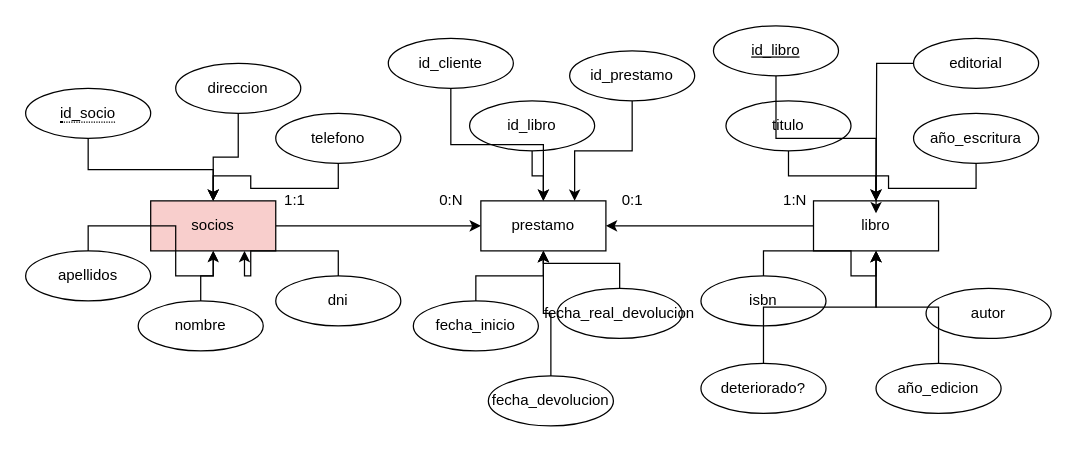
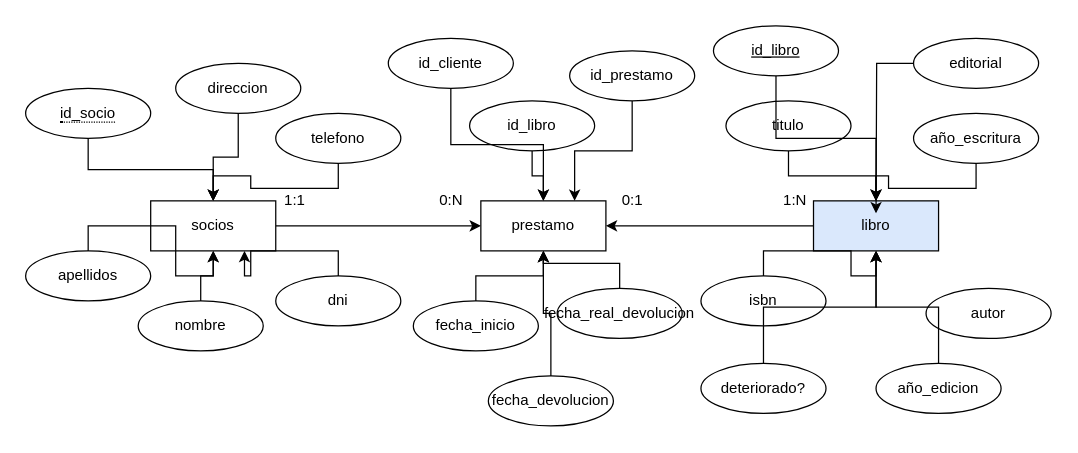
edge "apellidos" -> "socios": arrowhead open -> classic
node "socios": fillcolor #f8cecc -> #ffffff
node "libro": fillcolor #ffffff -> #dae8fc
